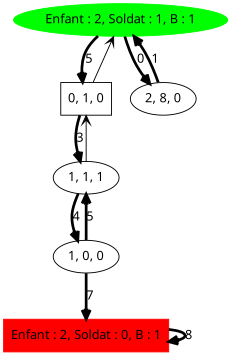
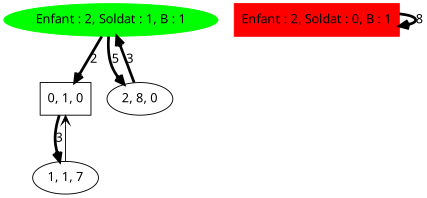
edge "Enfant : 2, Soldat : 1, B : 1" -> "0, 1, 0": label "5" -> "2"
edge "Enfant : 2, Soldat : 1, B : 1" -> "2, 8, 0": label "0" -> "5"
edge "2, 8, 0" -> "Enfant : 2, Soldat : 1, B : 1": label "1" -> "3"
edge "0, 1, 0" -> "Enfant : 2, Soldat : 1, B : 1": removed
node "1, 1, 1": label "1, 1, 1" -> "1, 1, 7"
node "1, 0, 0": removed
